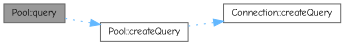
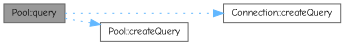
edge "Pool::createQuery" -> "Connection::createQuery": now "Pool::query" -> "Connection::createQuery"
